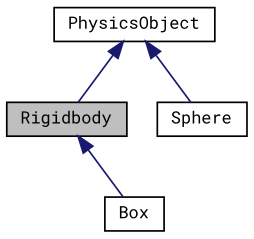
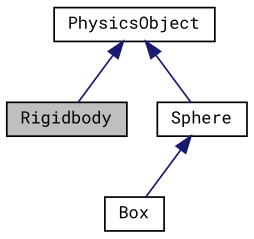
edge "Box" -> "Rigidbody": now "Box" -> "Sphere"
